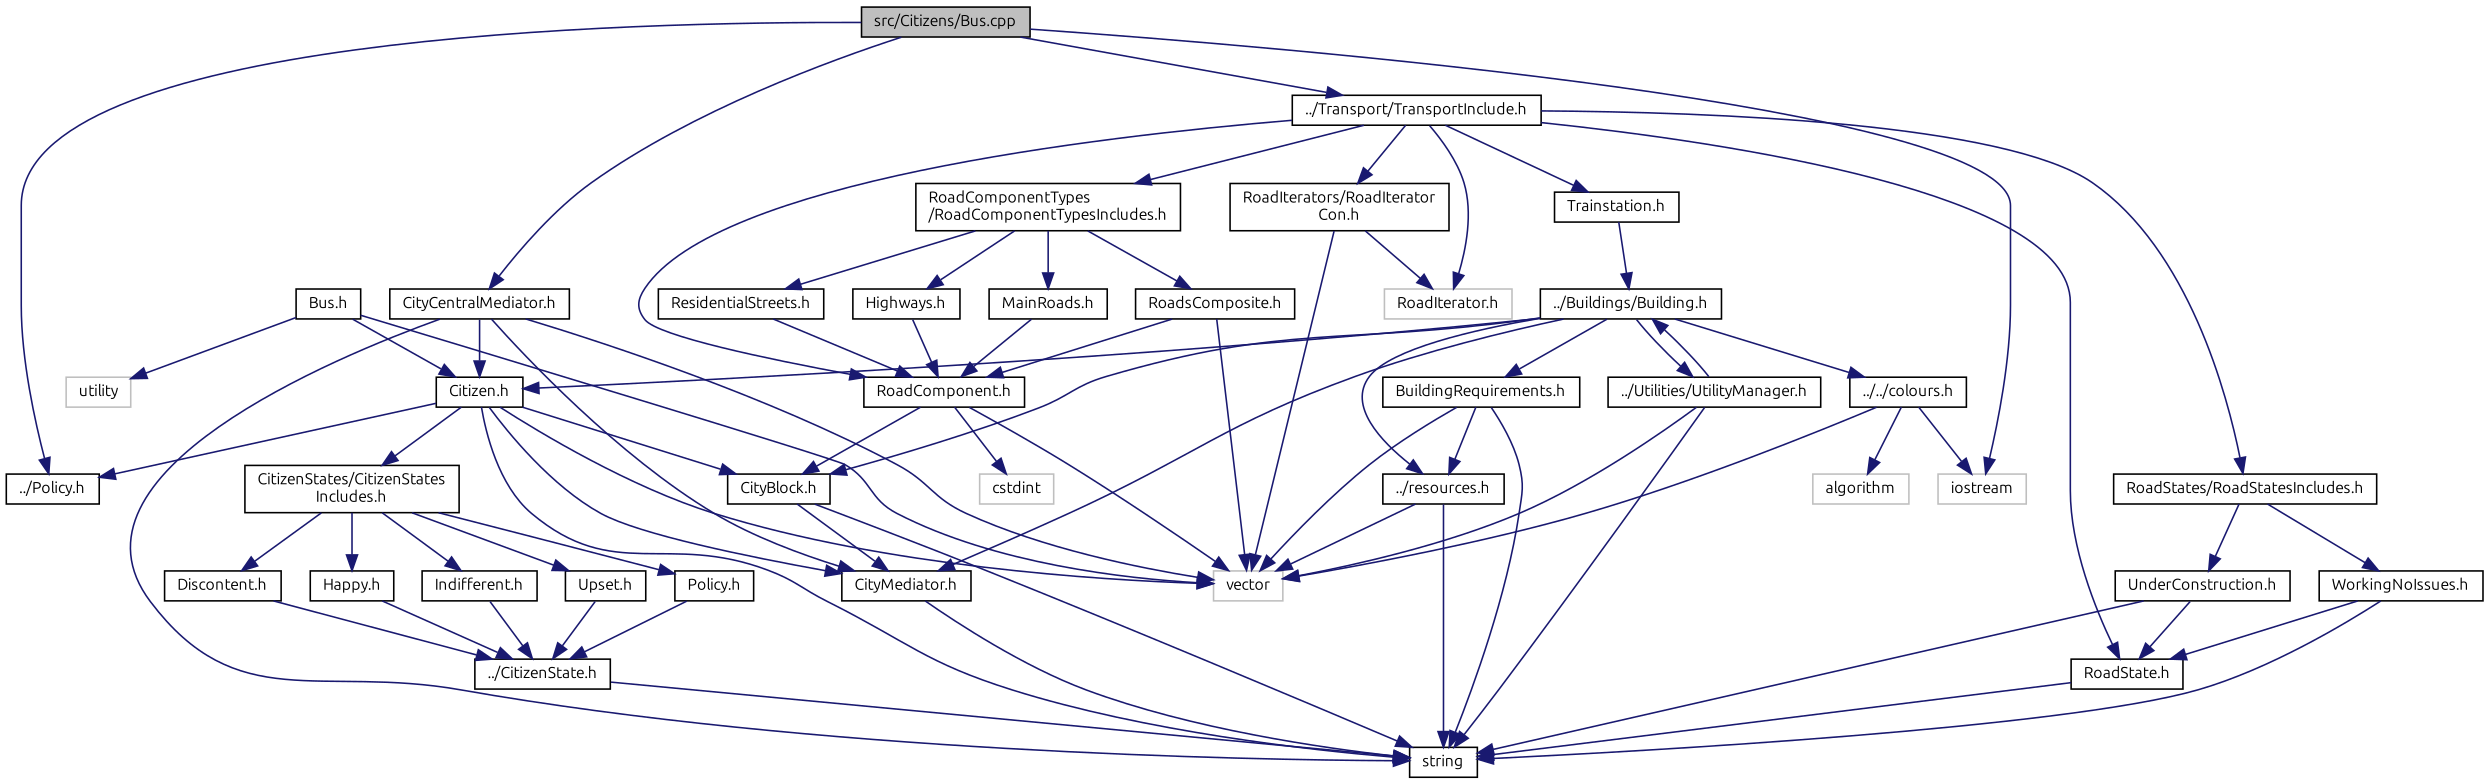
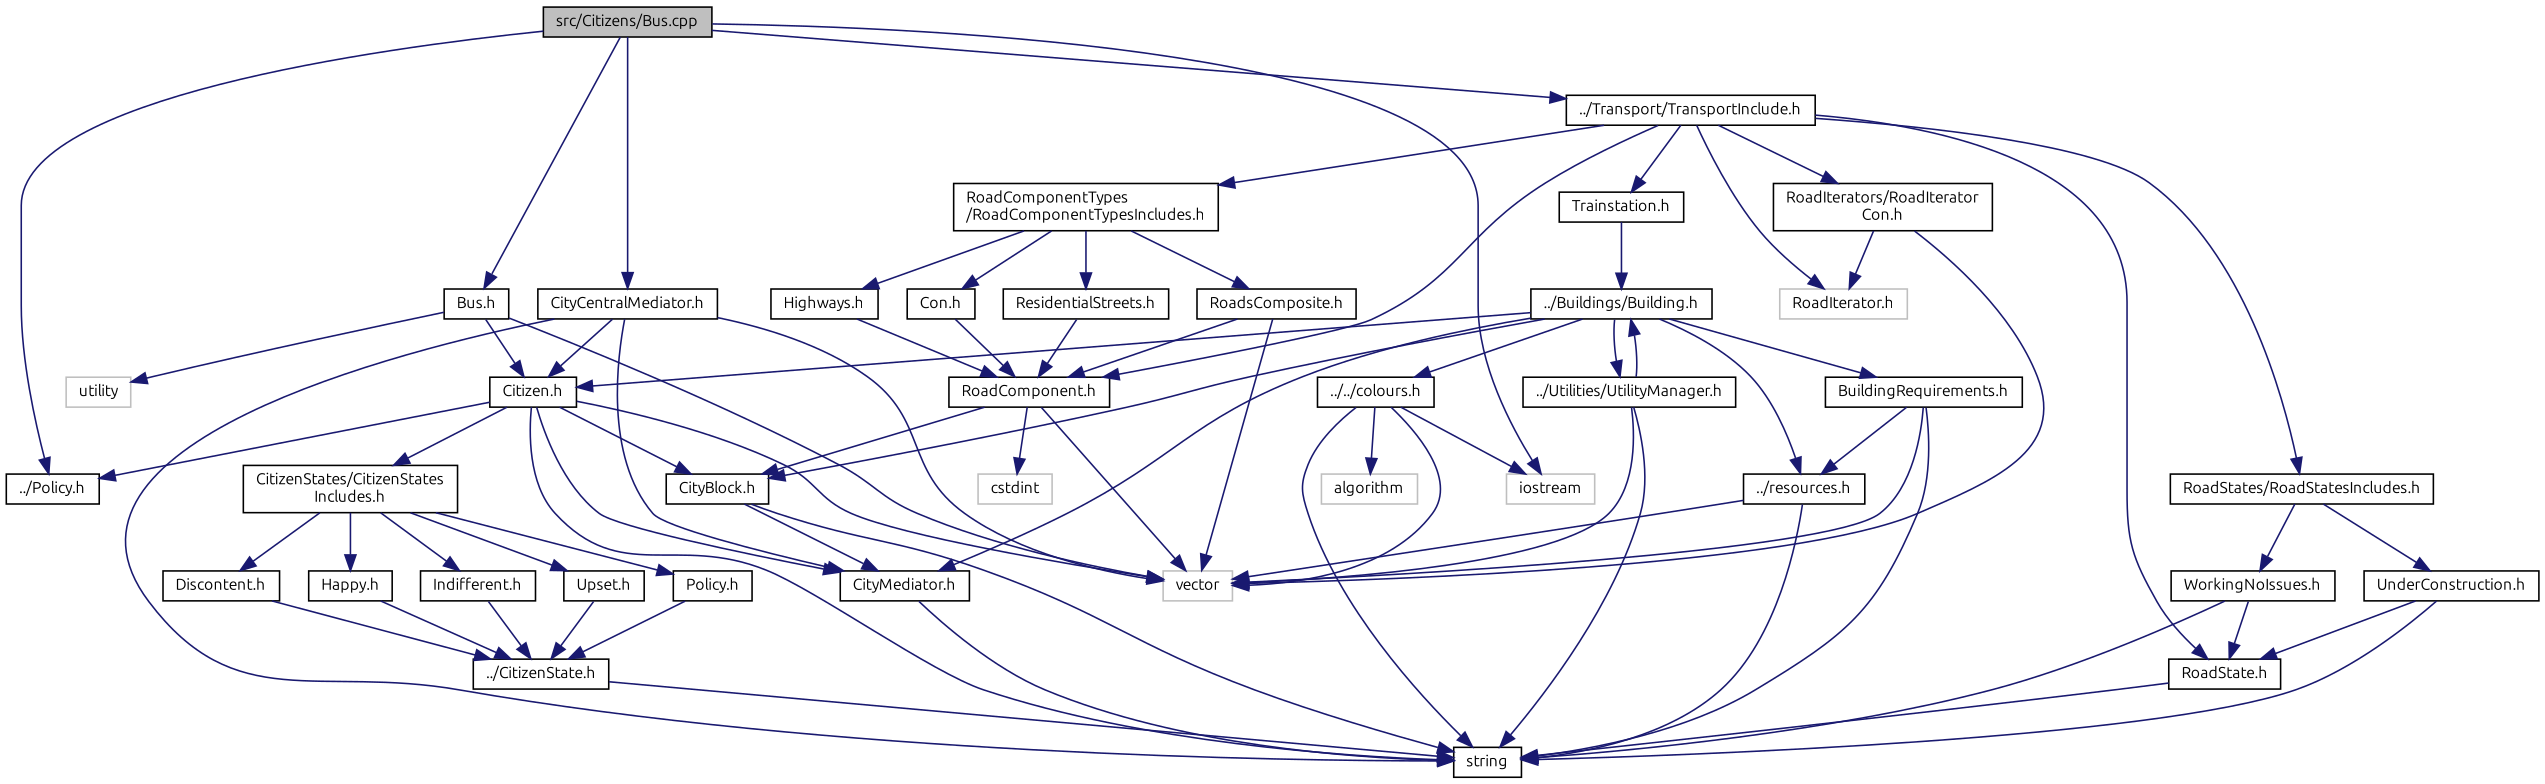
edge "src/Citizens/Bus.cpp" -> "Bus.h": added
node "MainRoads.h": label "MainRoads.h" -> "Con.h"
edge "../../colours.h" -> "string": added
